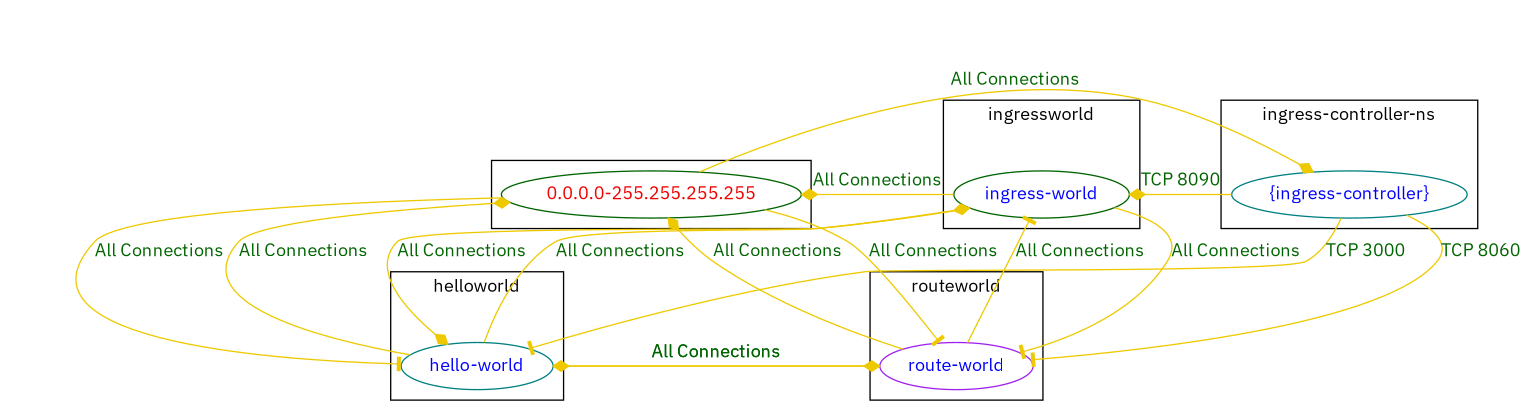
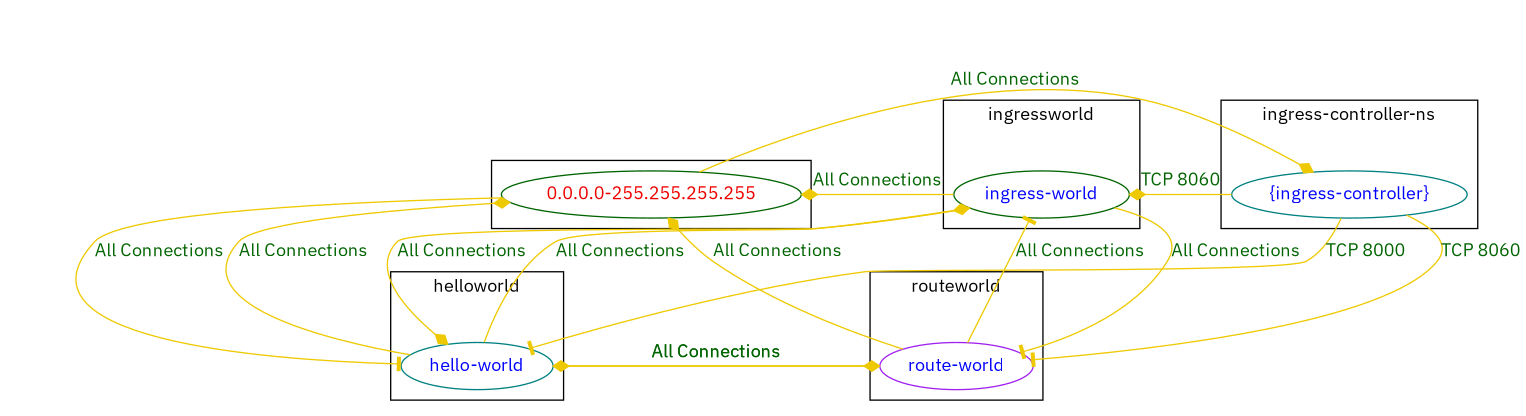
edge "{ingress-controller}" -> "ingress-world": label "TCP 8090" -> "TCP 8060"
edge "{ingress-controller}" -> "hello-world": label "TCP 3000" -> "TCP 8000"
edge "0.0.0.0-255.255.255.255" -> "route-world": removed, label "All Connections"
